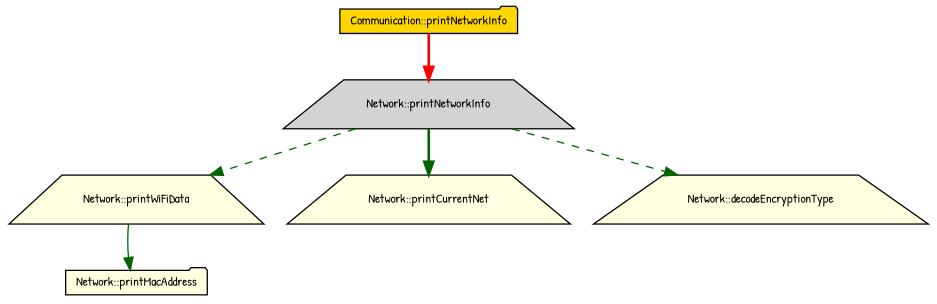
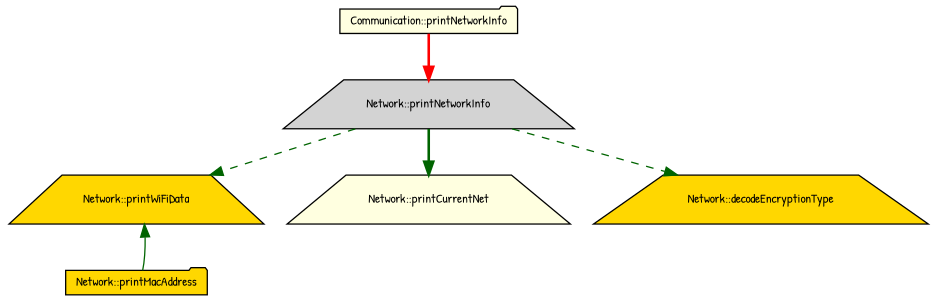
node "Communication::printNetworkInfo": fillcolor gold -> lightyellow
node "Network::printWiFiData": fillcolor lightyellow -> gold
node "Network::decodeEncryptionType": fillcolor lightyellow -> gold
edge "Network::printWiFiData" -> "Network::printMacAddress": reversed
node "Network::printMacAddress": fillcolor lightyellow -> gold
